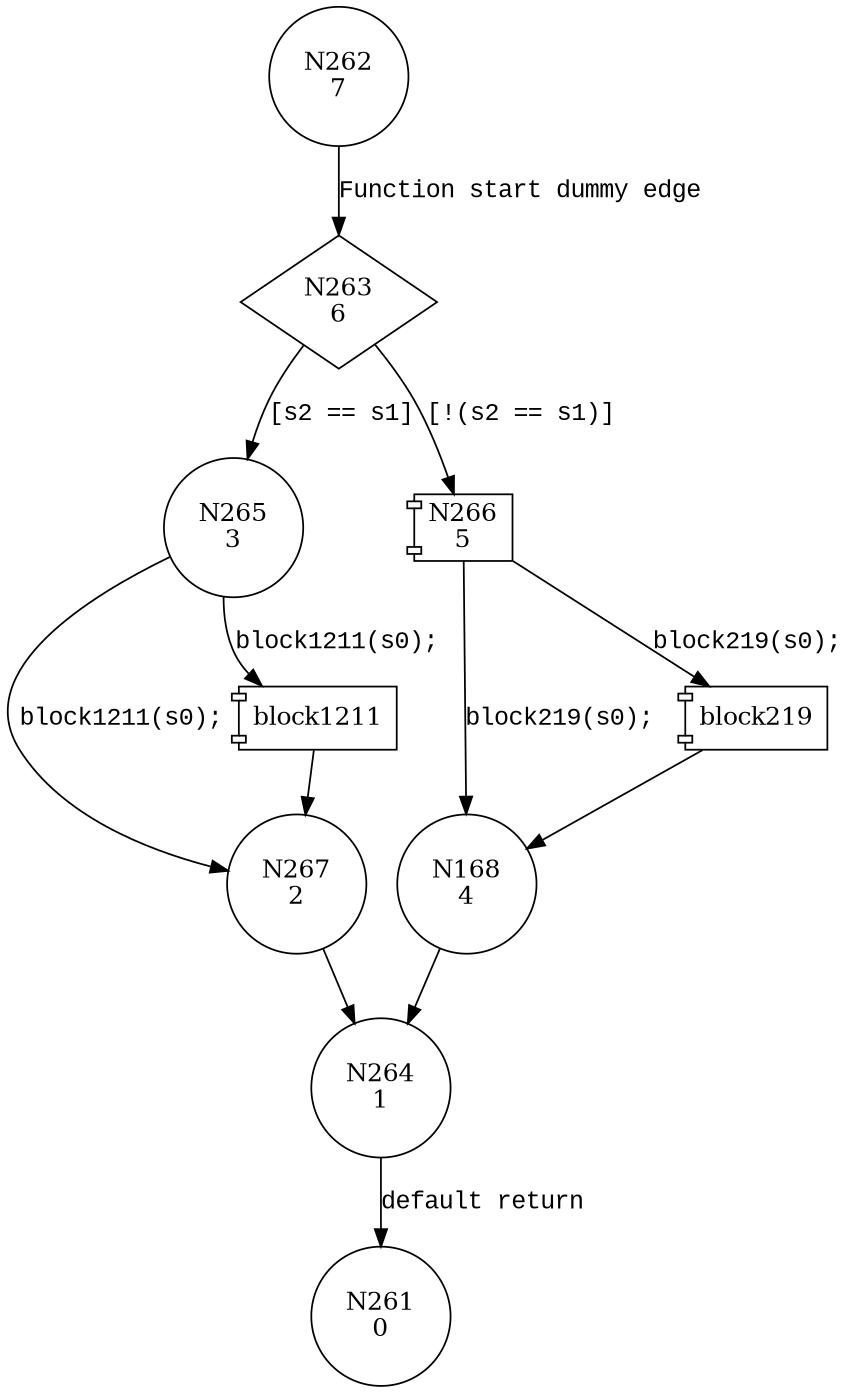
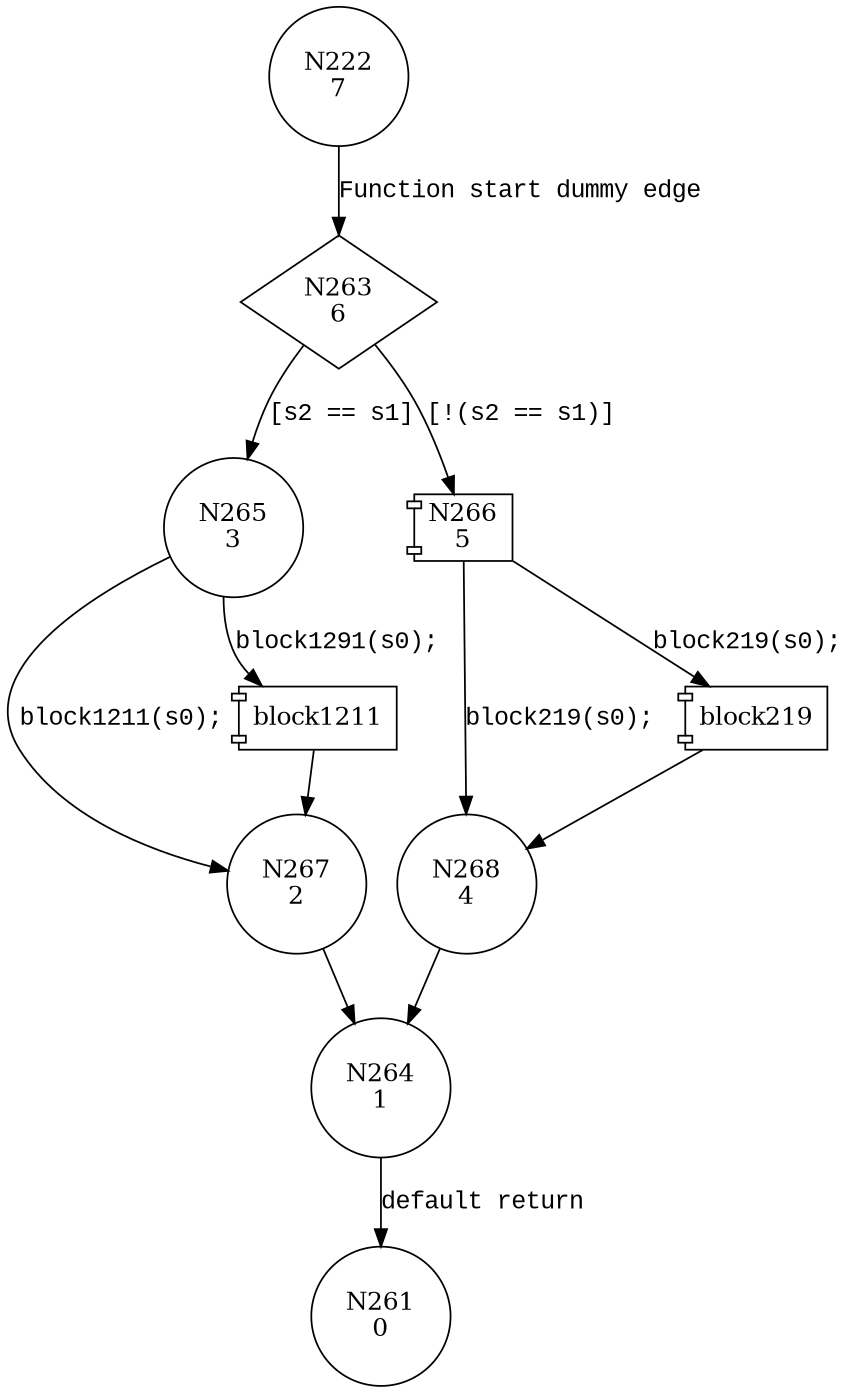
node "N262 7": label "N262 7" -> "N222 7"
edge "N265 3" -> "block1211": label "block1211(s0);" -> "block1291(s0);"
node "N168 4": label "N168 4" -> "N268 4"
